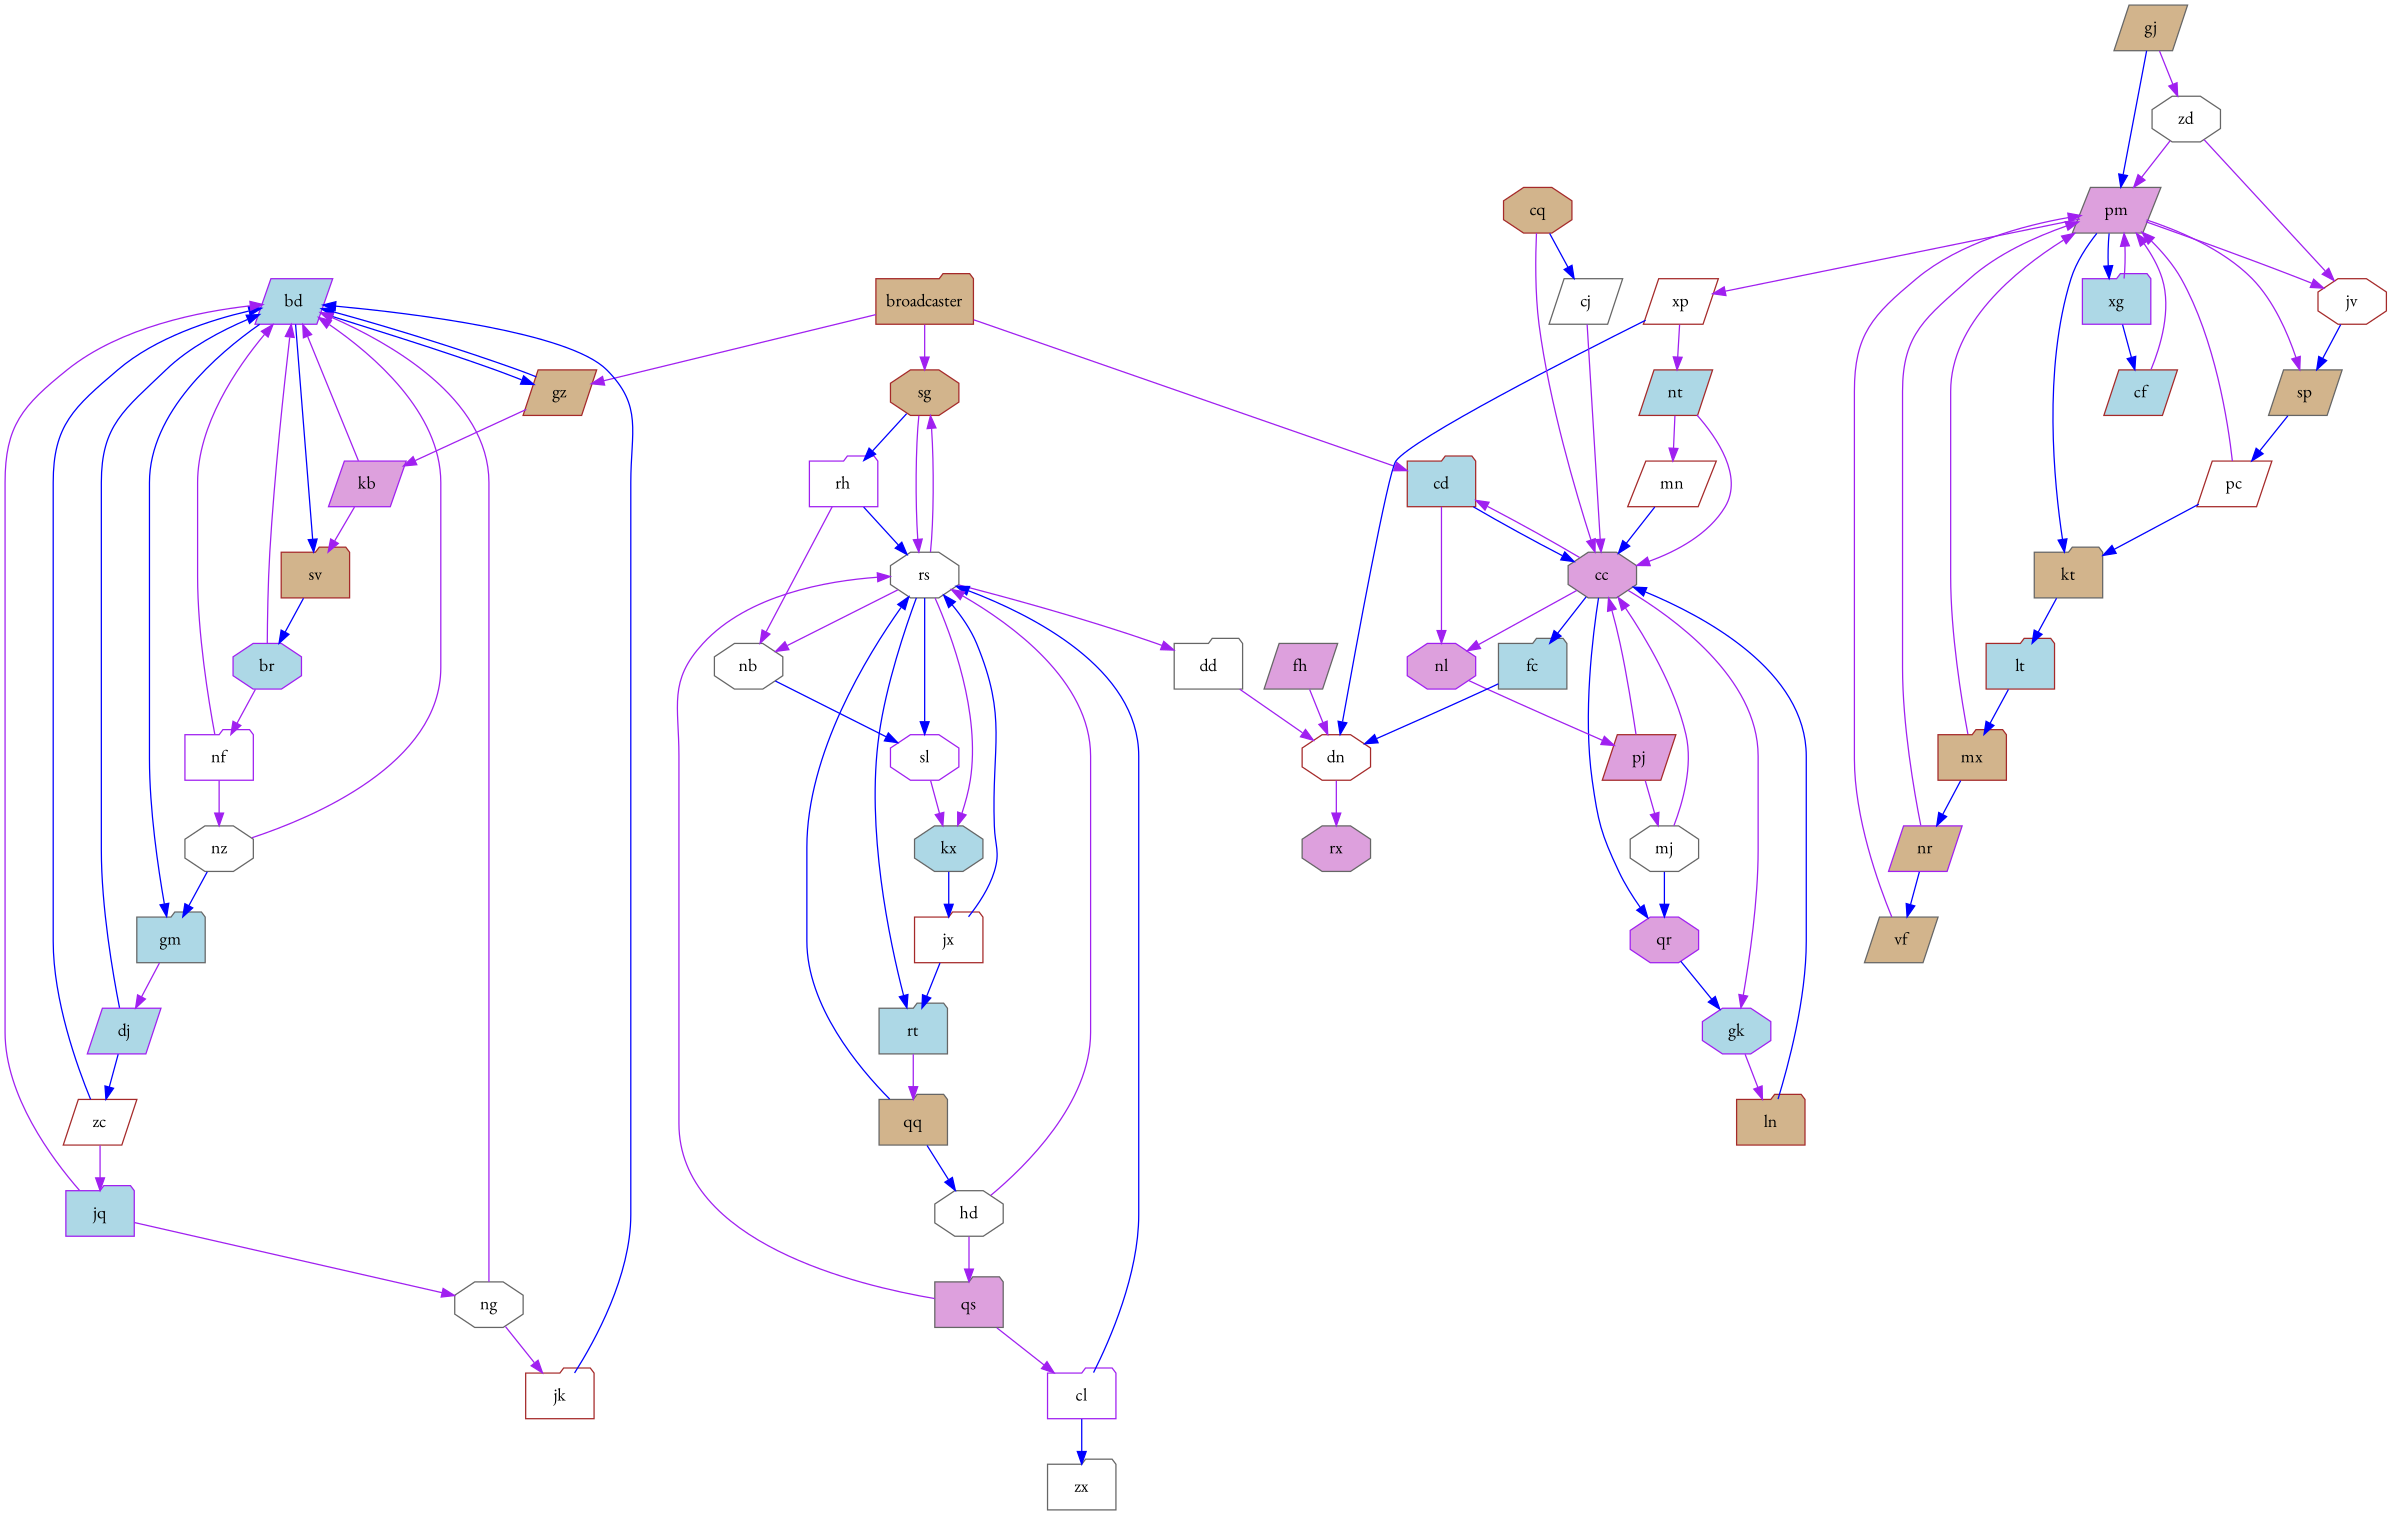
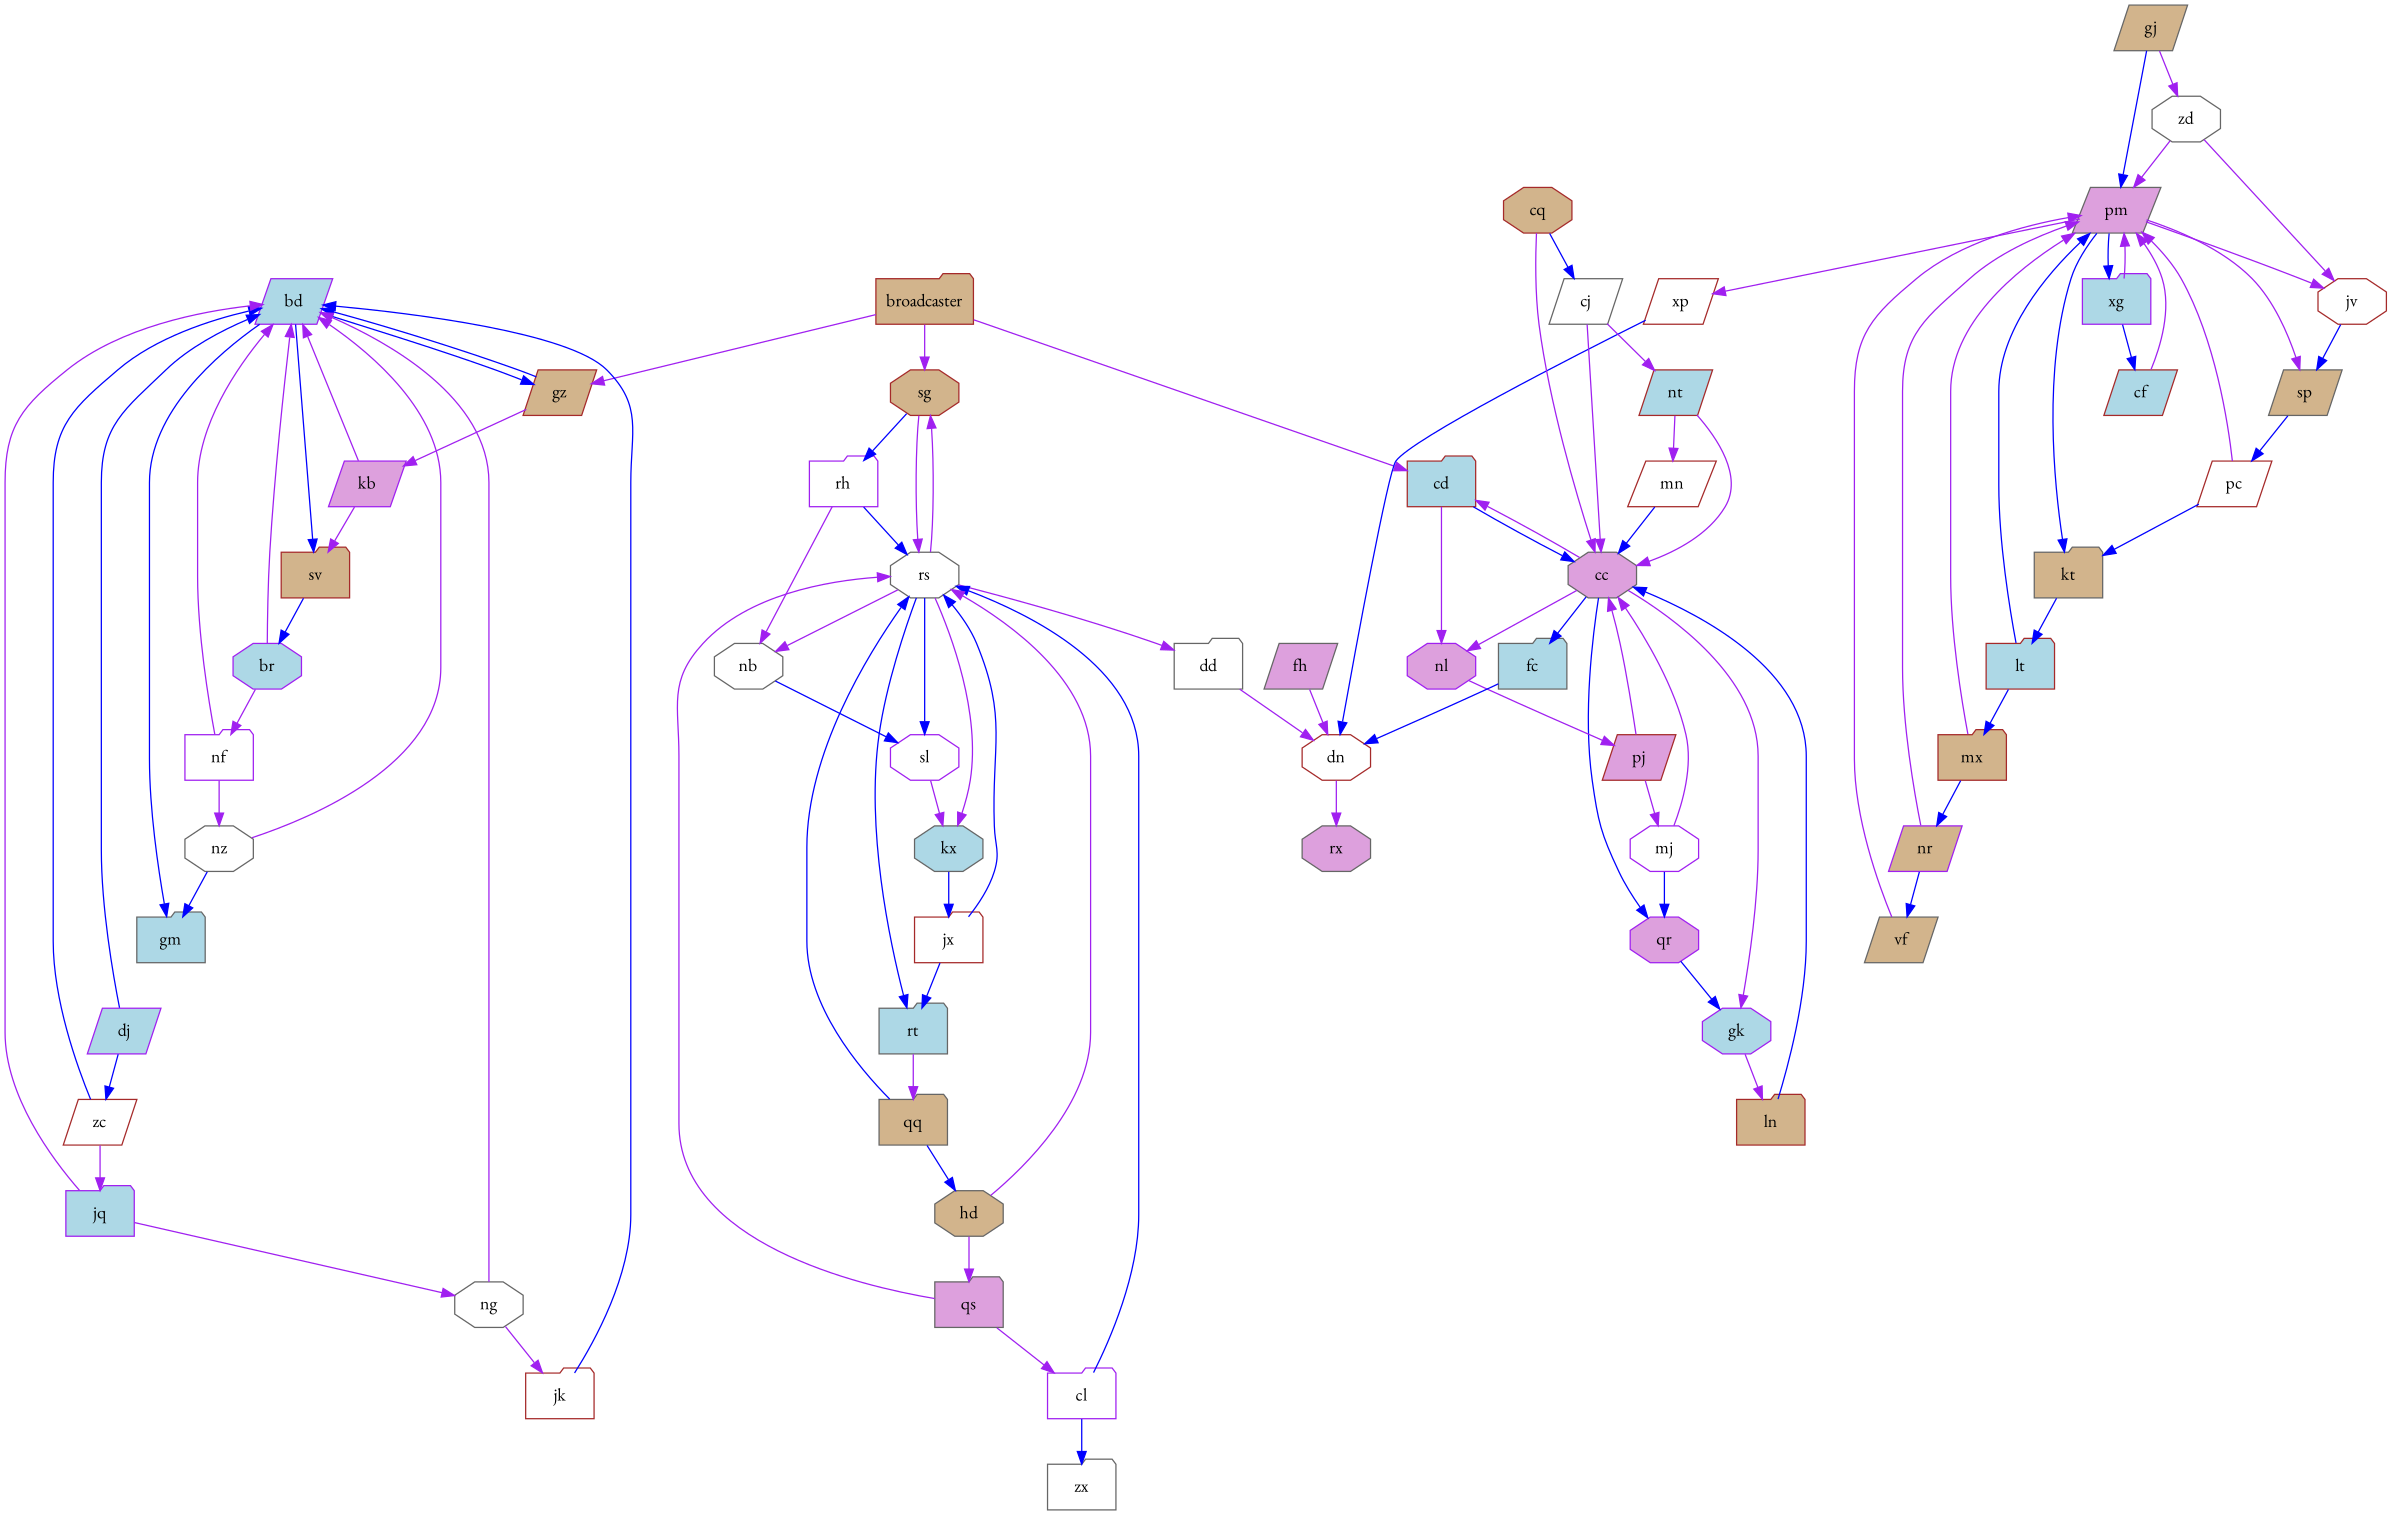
edge "xp" -> "nt": now "cj" -> "nt"
edge "lt" -> "pm": added
node "mj": color gray40 -> purple
edge "gm" -> "dj": removed
node "hd": fillcolor white -> tan
